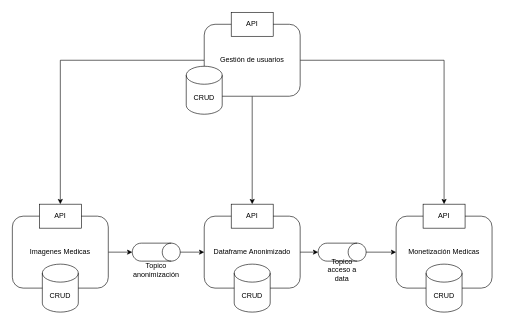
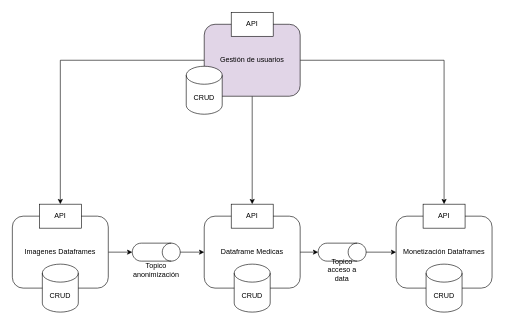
node "Gestión de usuarios": fillcolor #ffffff -> #e1d5e7
node "Imagenes Medicas": label "Imagenes Medicas" -> "Imagenes Dataframes"
node "Dataframe Anonimizado": label "Dataframe Anonimizado" -> "Dataframe Medicas"
node "Monetización Medicas": label "Monetización Medicas" -> "Monetización Dataframes"
